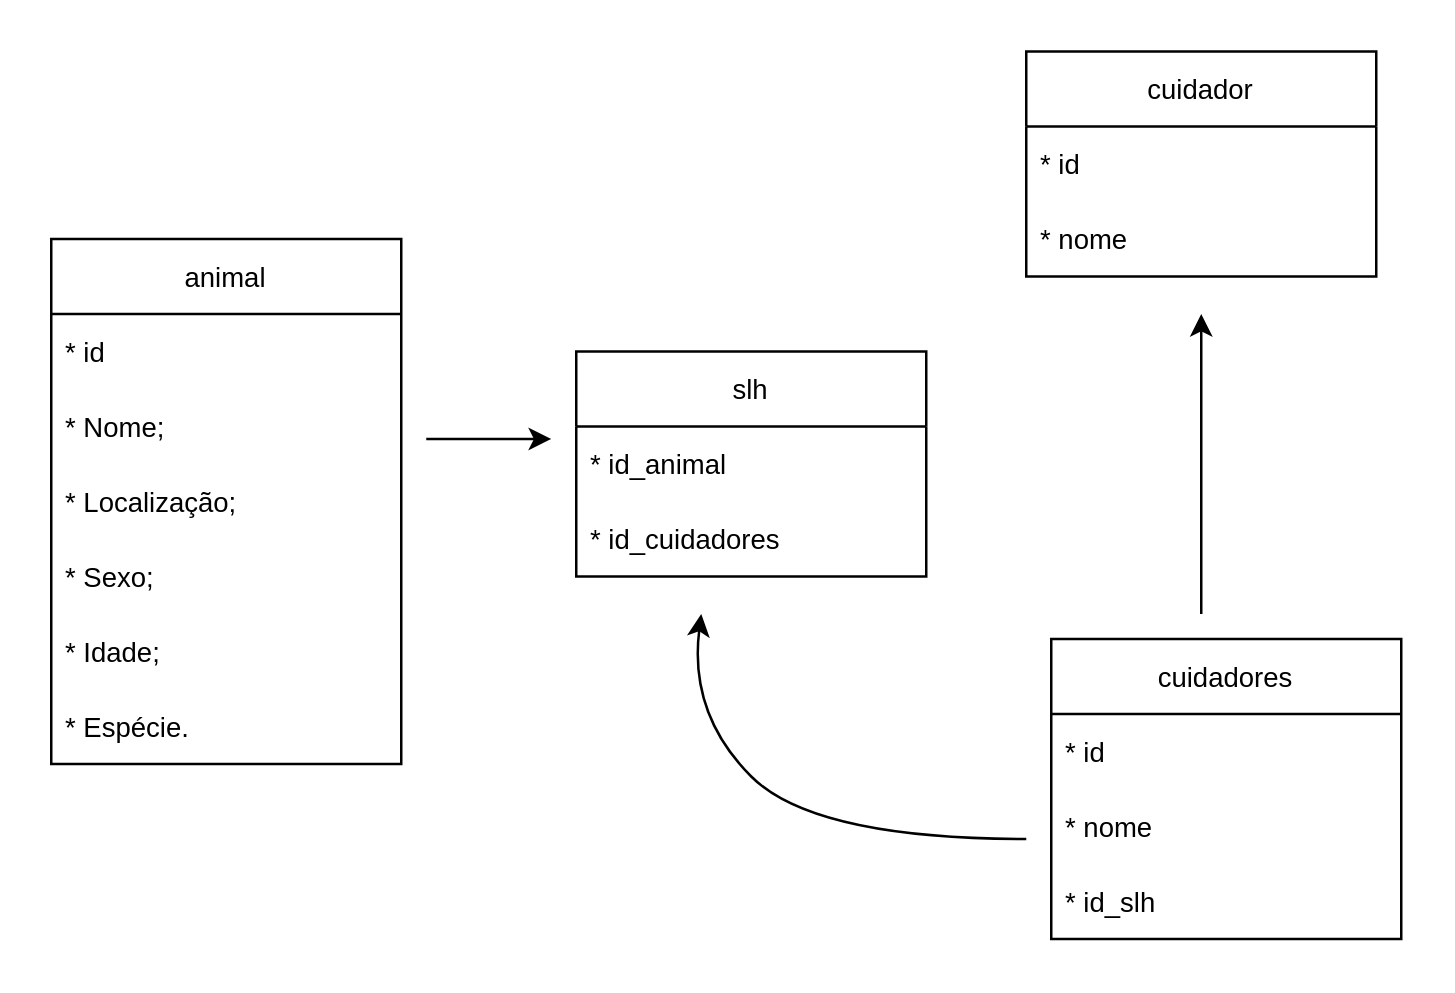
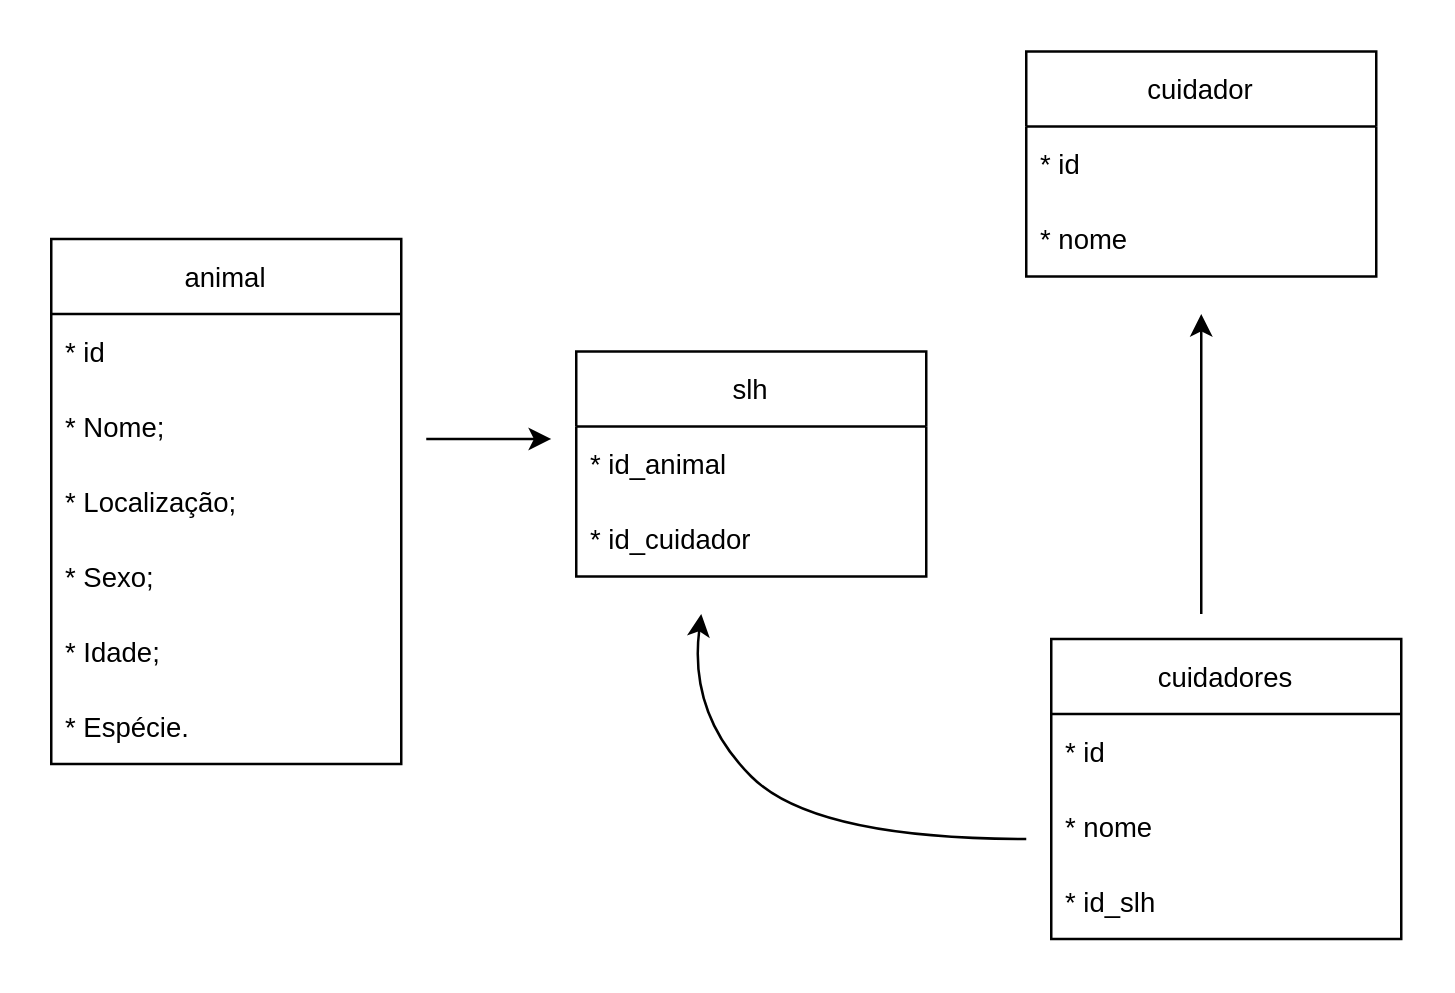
node "* id_cuidadores": label "* id_cuidadores" -> "* id_cuidador"
